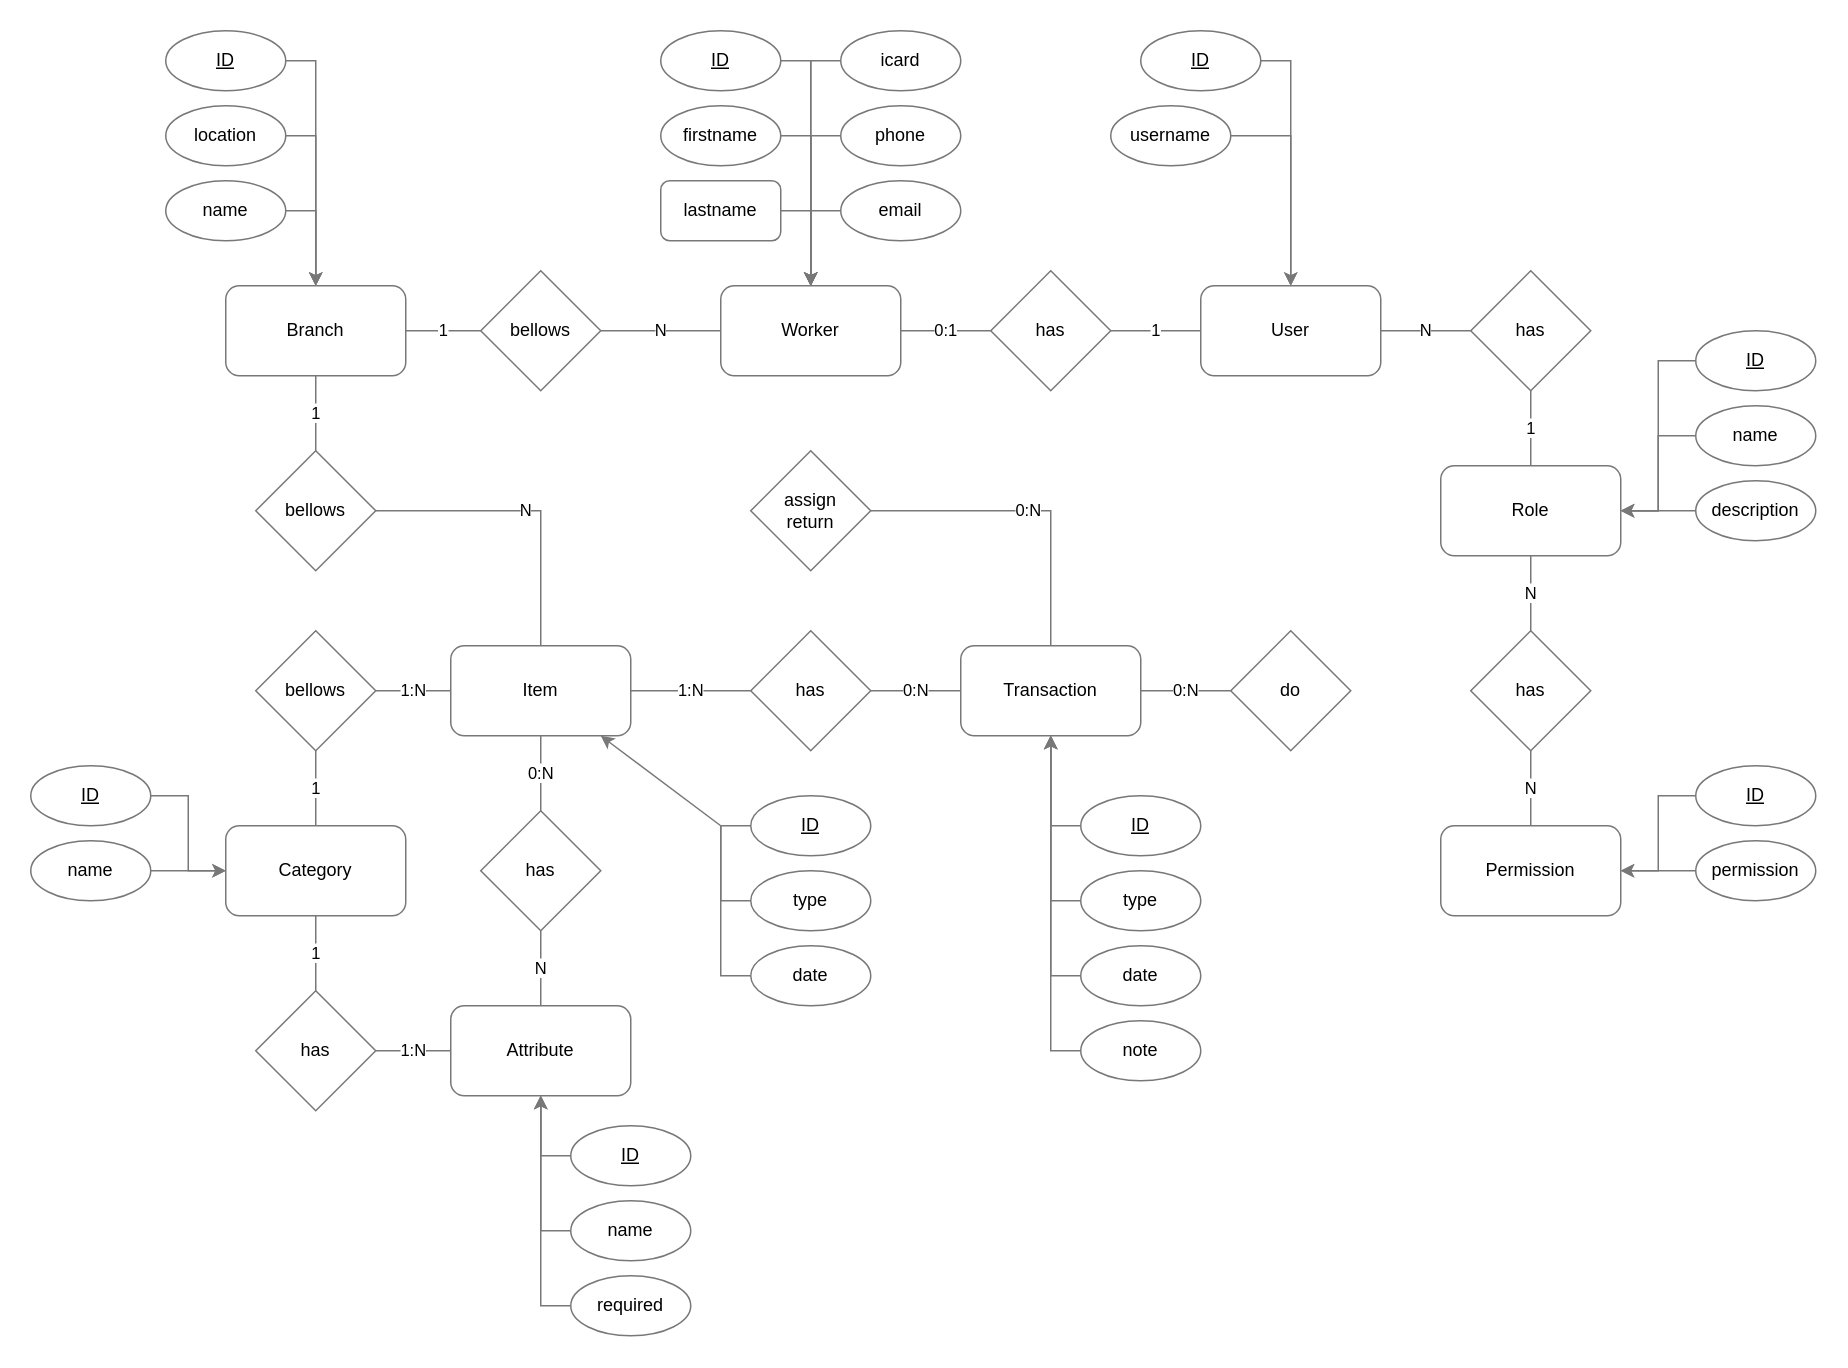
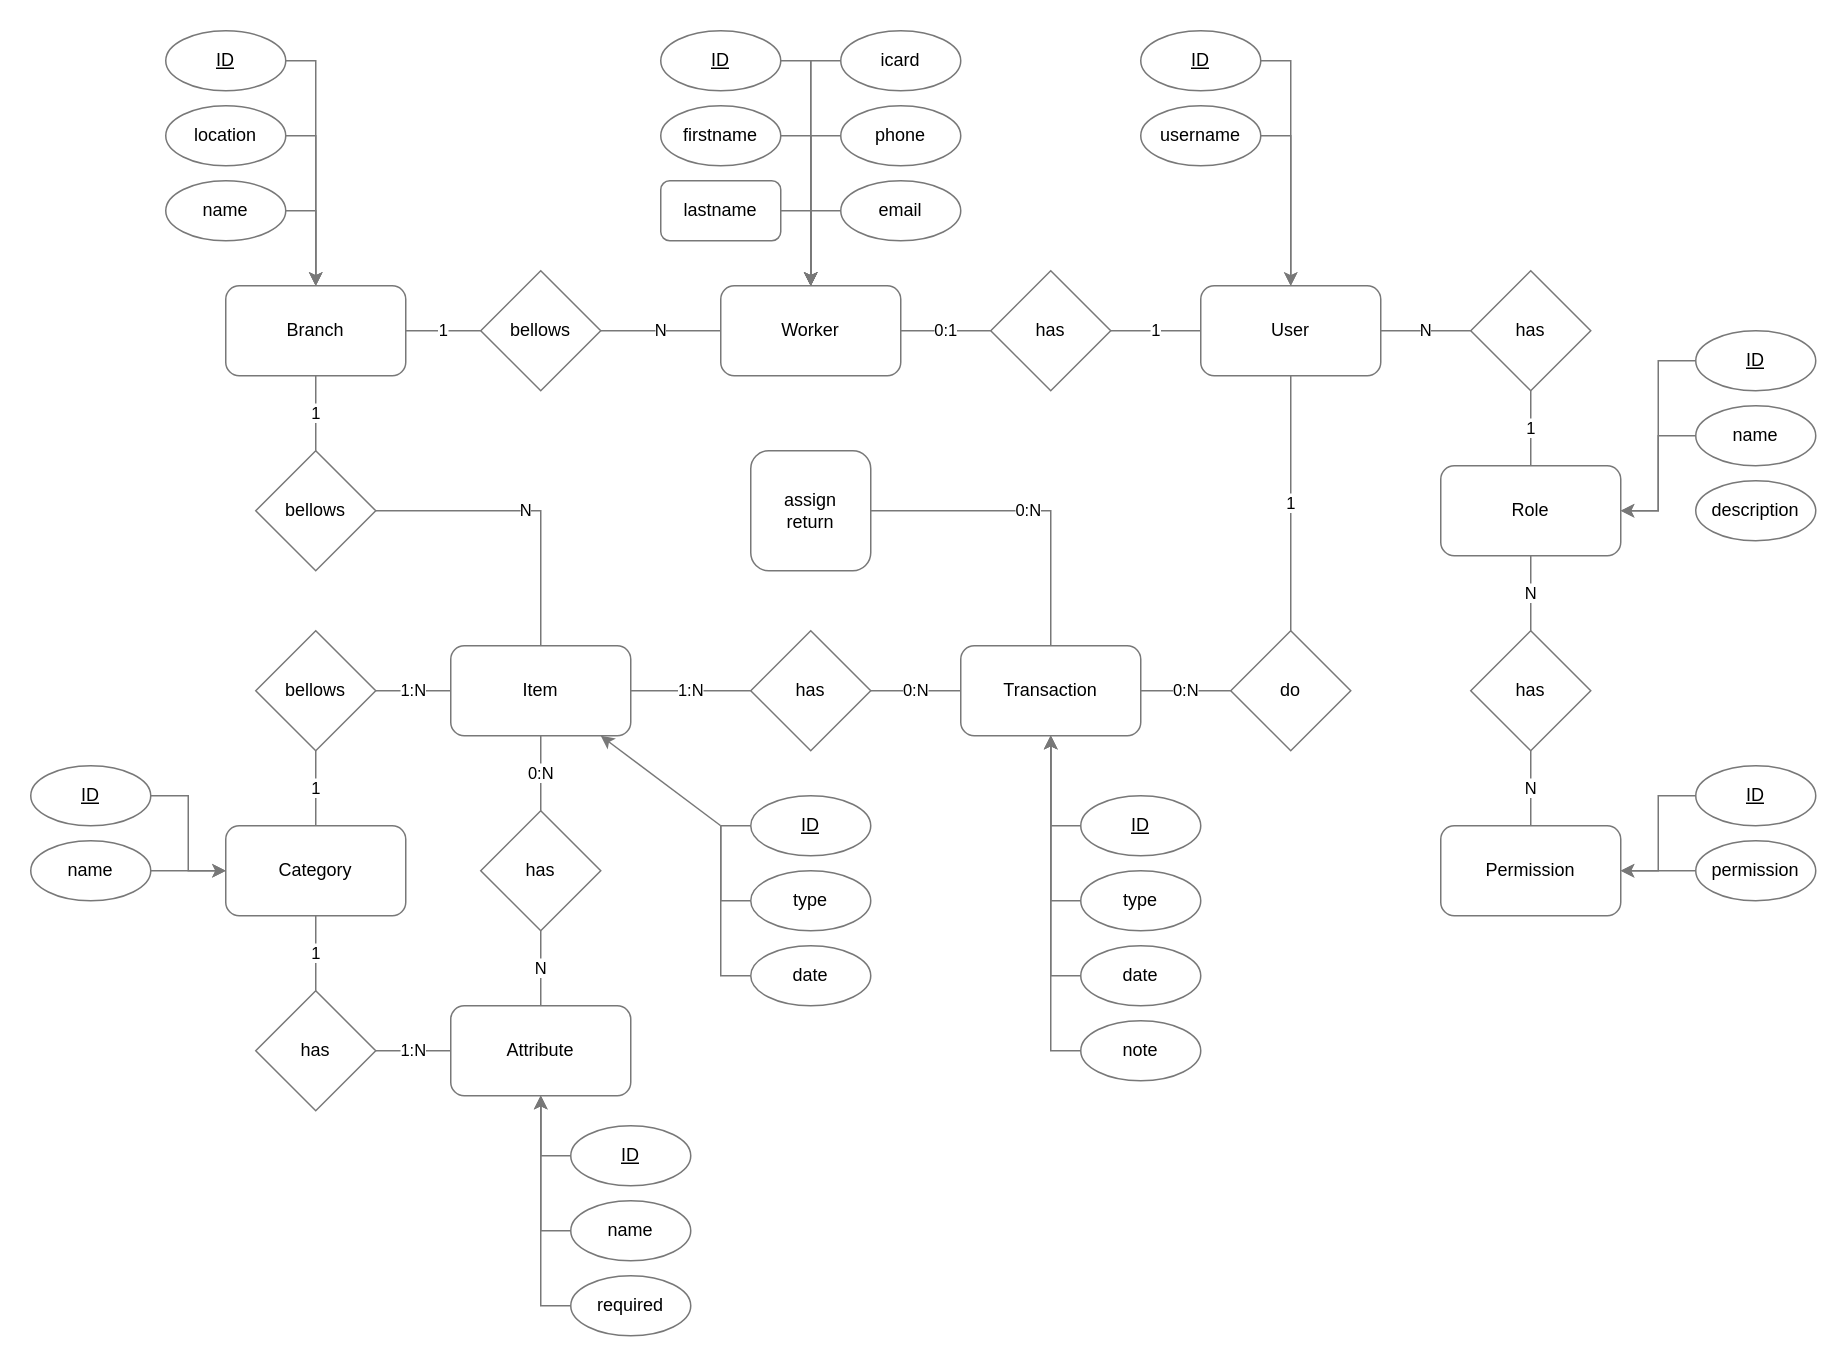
node "username": moved (1171, 136) -> (1201, 136)
edge "User" -- "do": added, label "1"
node "assign return": shape diamond -> rounded rectangle
edge "description" -> "Role": removed
